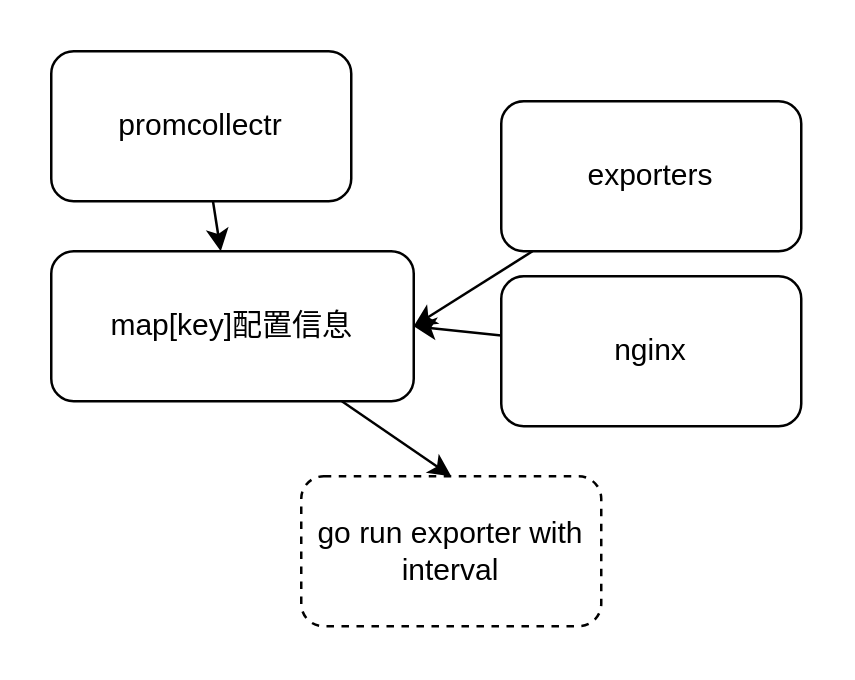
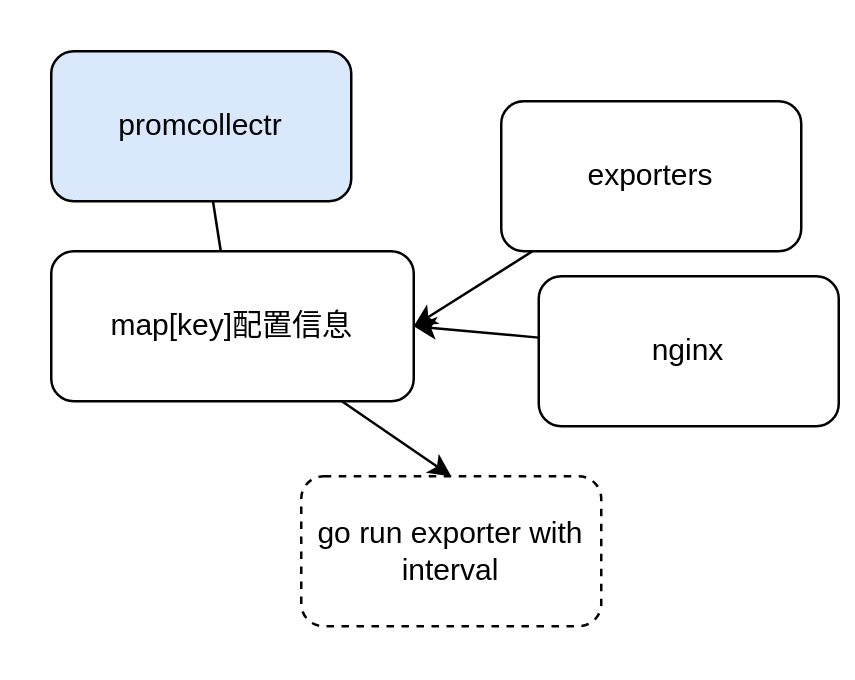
node "promcollectr": fillcolor #ffffff -> #dae8fc
edge "promcollectr" -> "map[key]配置信息": arrowhead classic -> none
node "nginx": moved (651, 351) -> (689, 351)
